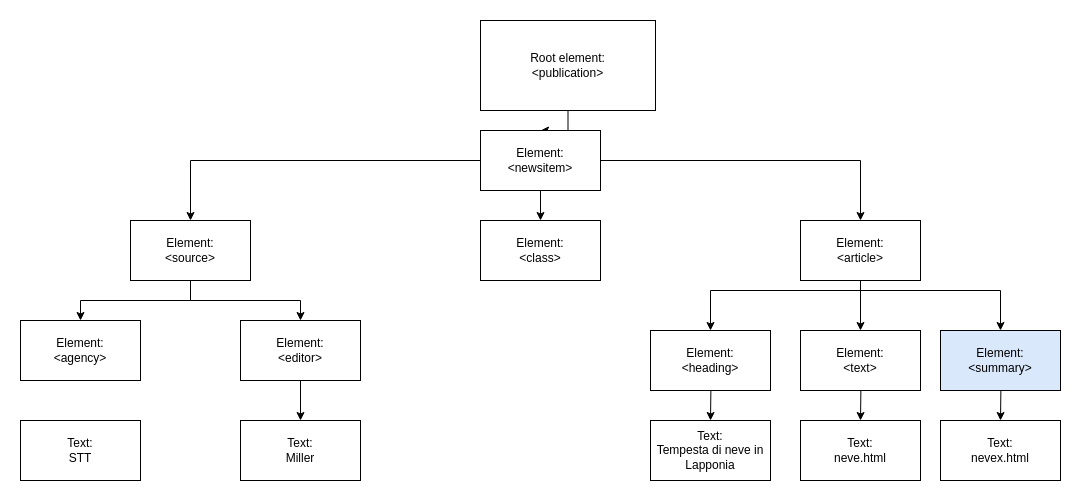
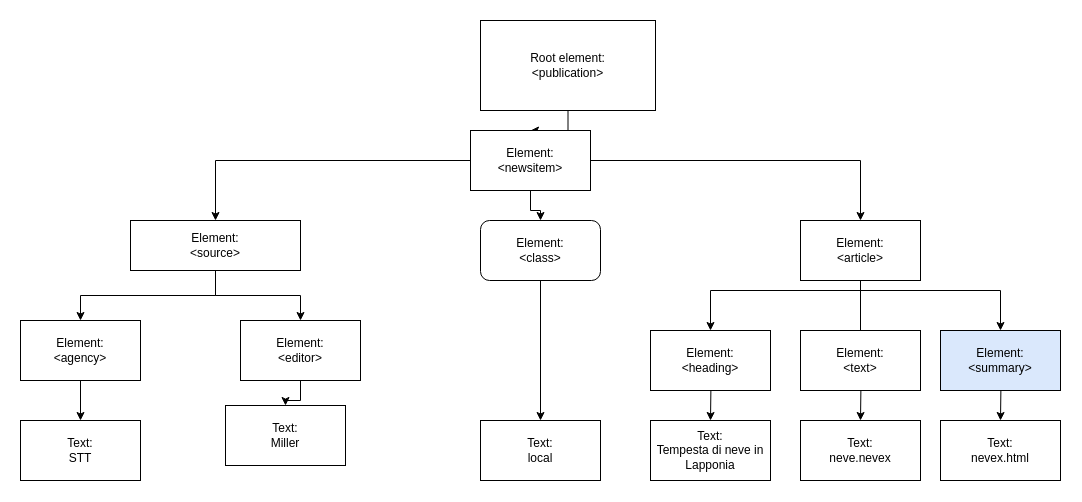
node "Element: <newsitem>": moved (541, 161) -> (531, 161)
node "Element: <source>": size 120x60 -> 170x50
node "Element: <class>": shape rectangle -> rounded rectangle
edge "Element: <article>" -> "Element: <text>": arrowhead classic -> none
edge "Element: <class>" -> "Text: local": added
edge "Element: <agency>" -> "Text: STT": added
node "Text: Miller": moved (301, 451) -> (286, 436)
node "Text: local": added
node "Text: neve.html": label "Text: neve.html" -> "Text: neve.nevex"
